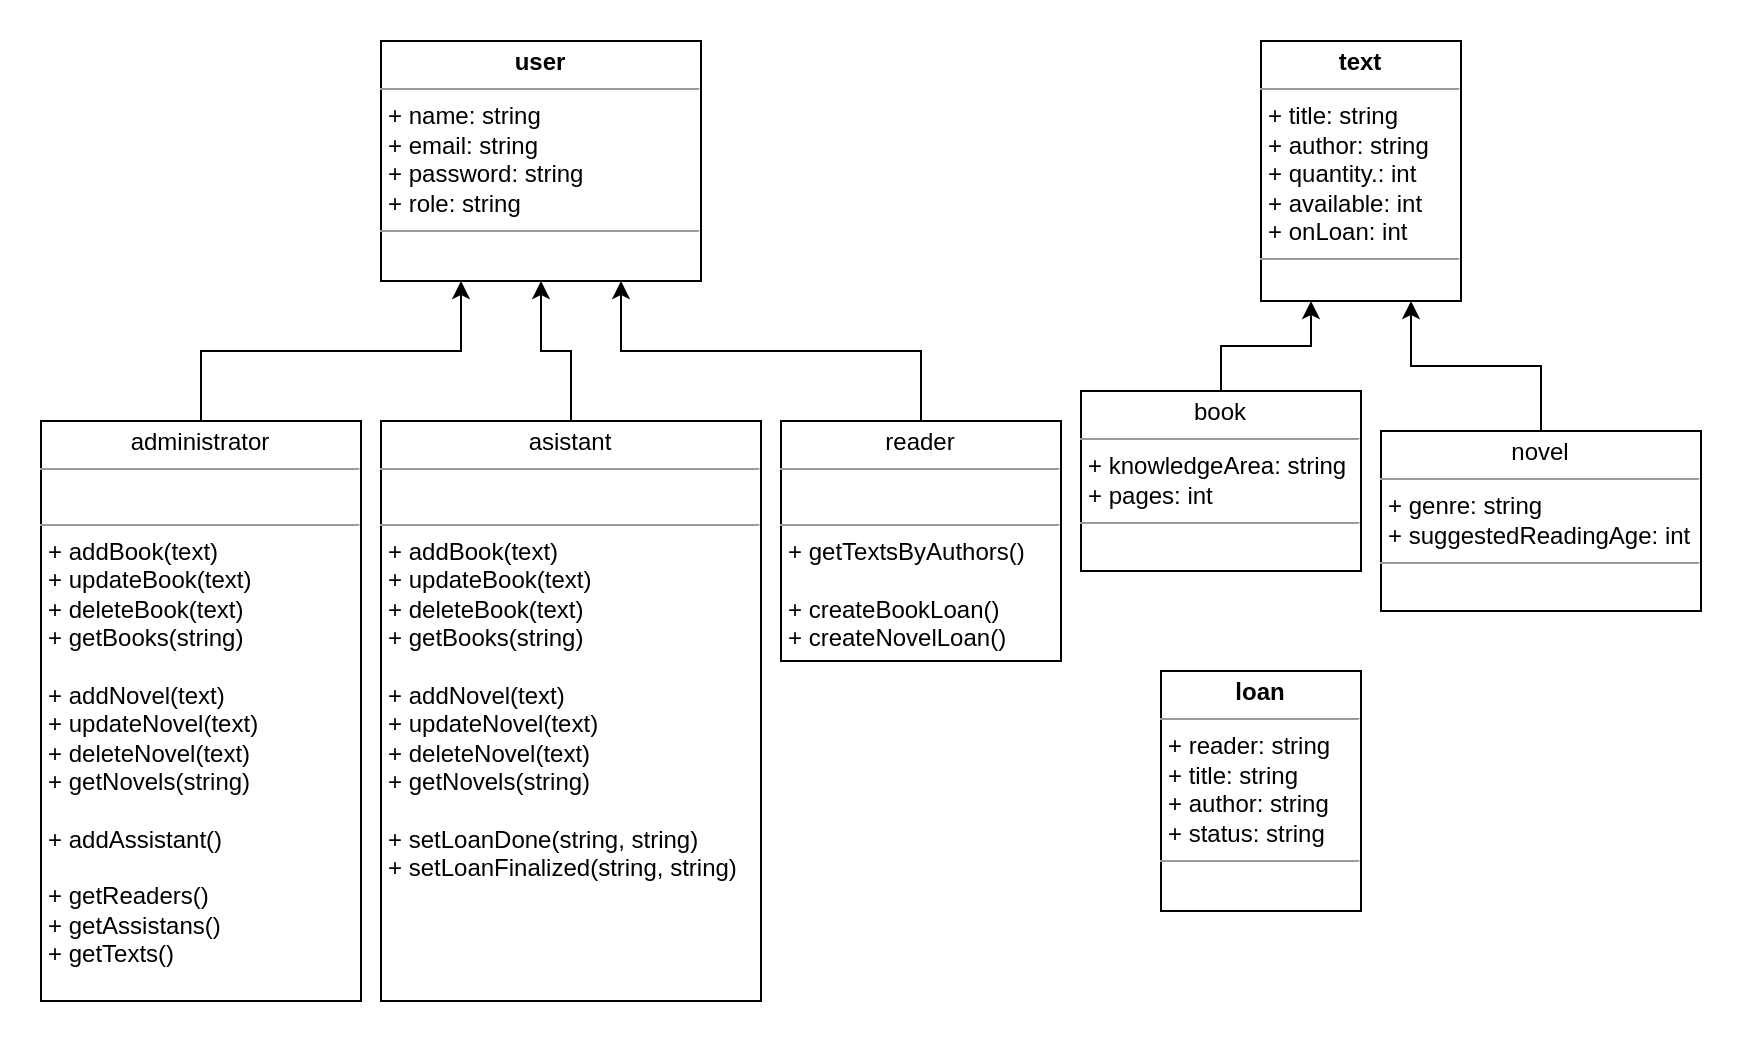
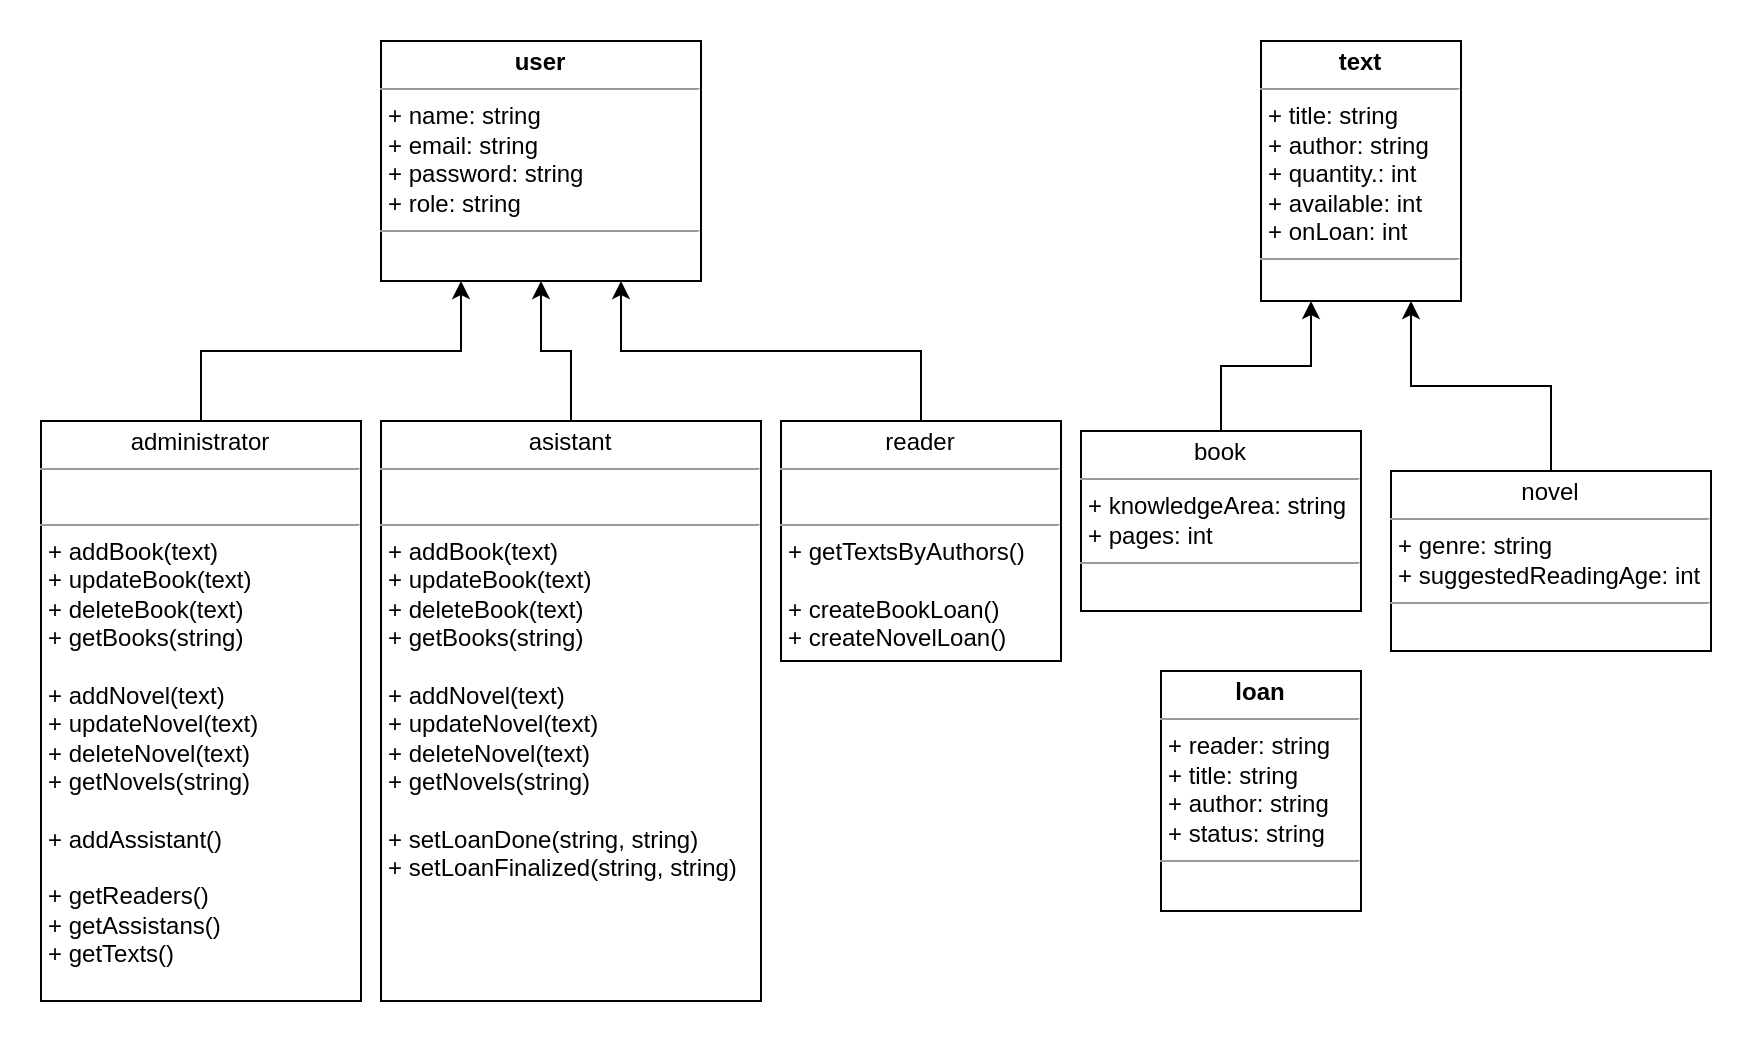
node "book + knowledgeArea: string + pages: int": moved (1221, 481) -> (1221, 521)
node "novel + genre: string + suggestedReadingAge: int": moved (1541, 521) -> (1551, 561)
